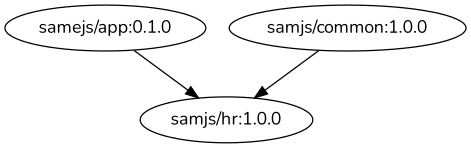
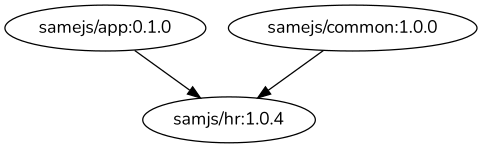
node "samjs/common:1.0.0": label "samjs/common:1.0.0" -> "samejs/common:1.0.0"
node "samjs/hr:1.0.0": label "samjs/hr:1.0.0" -> "samjs/hr:1.0.4"
